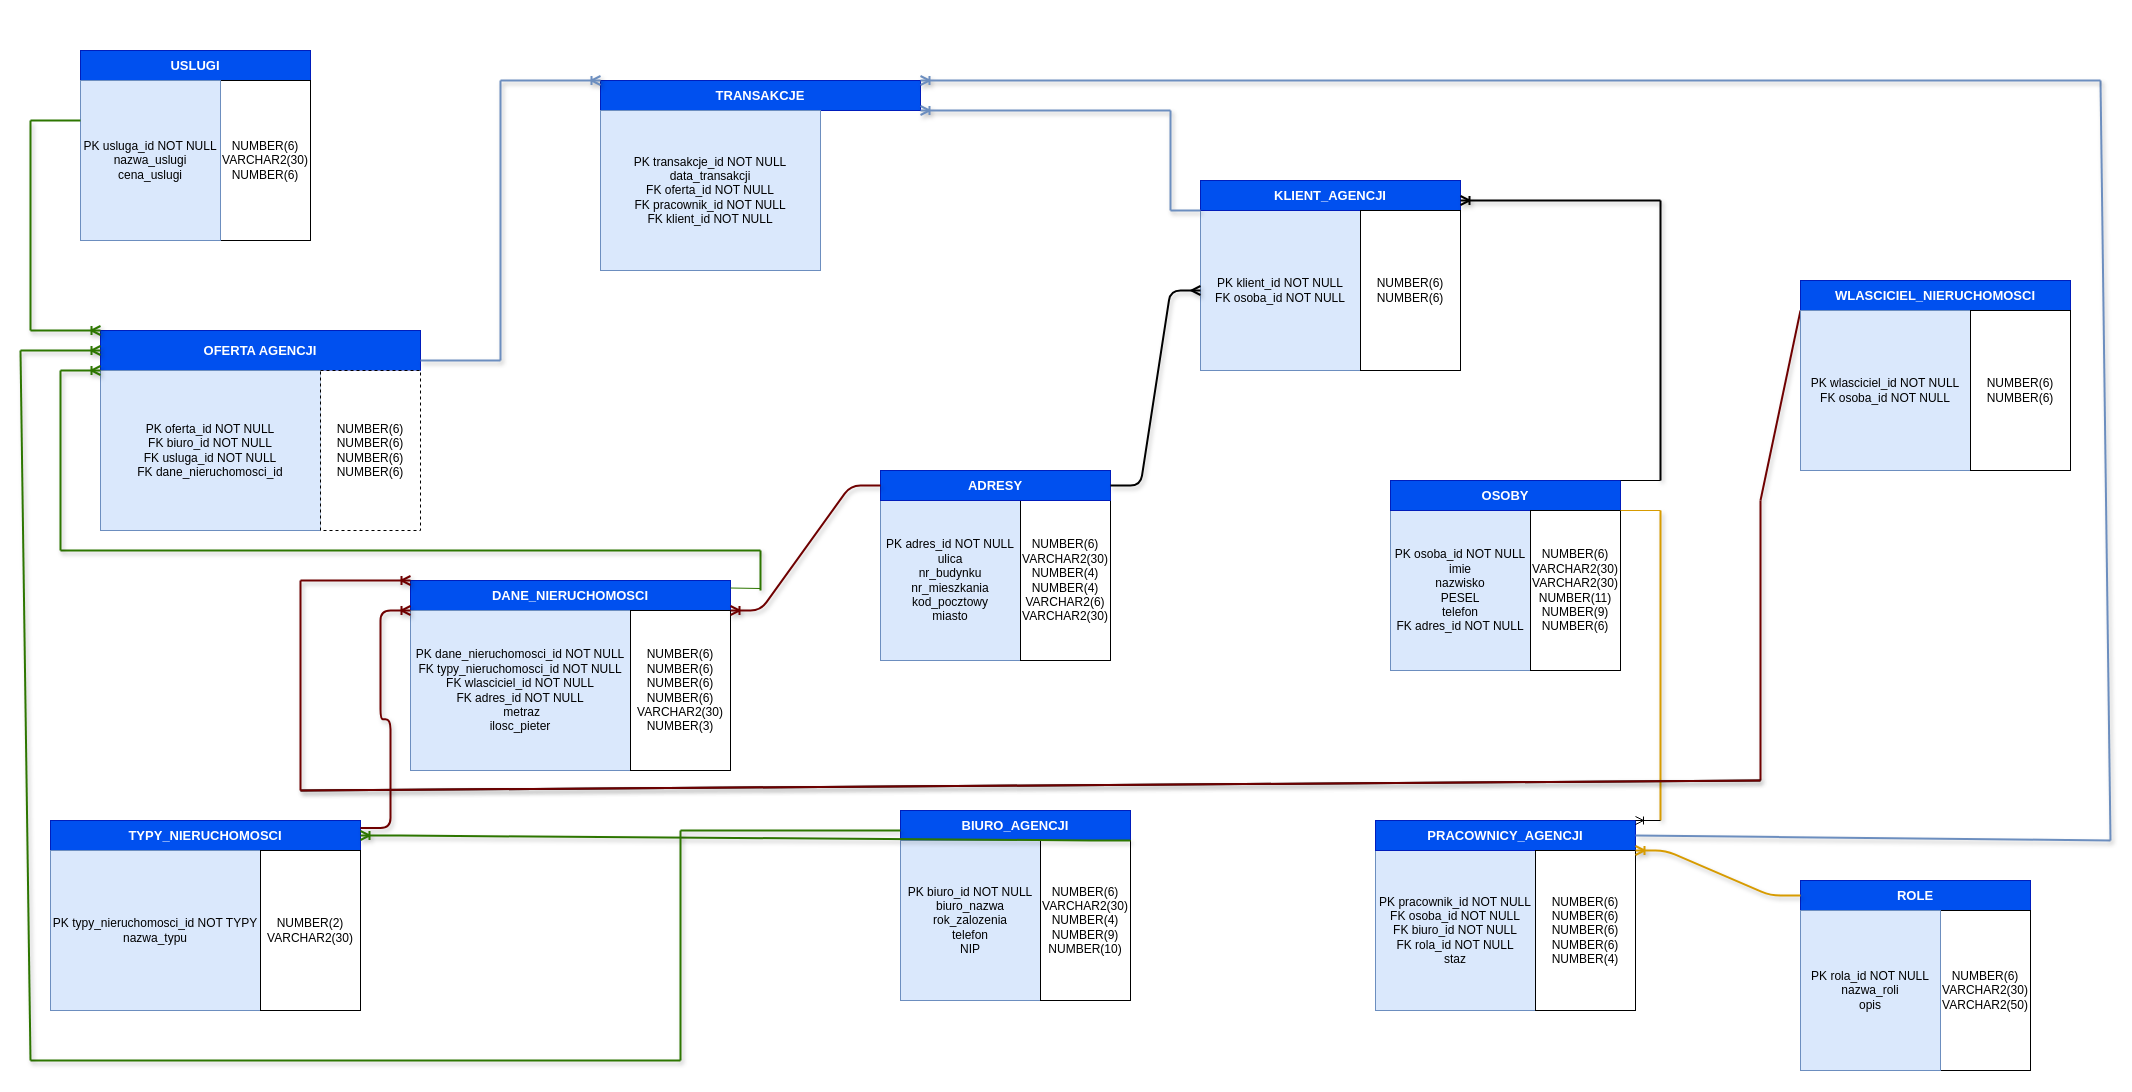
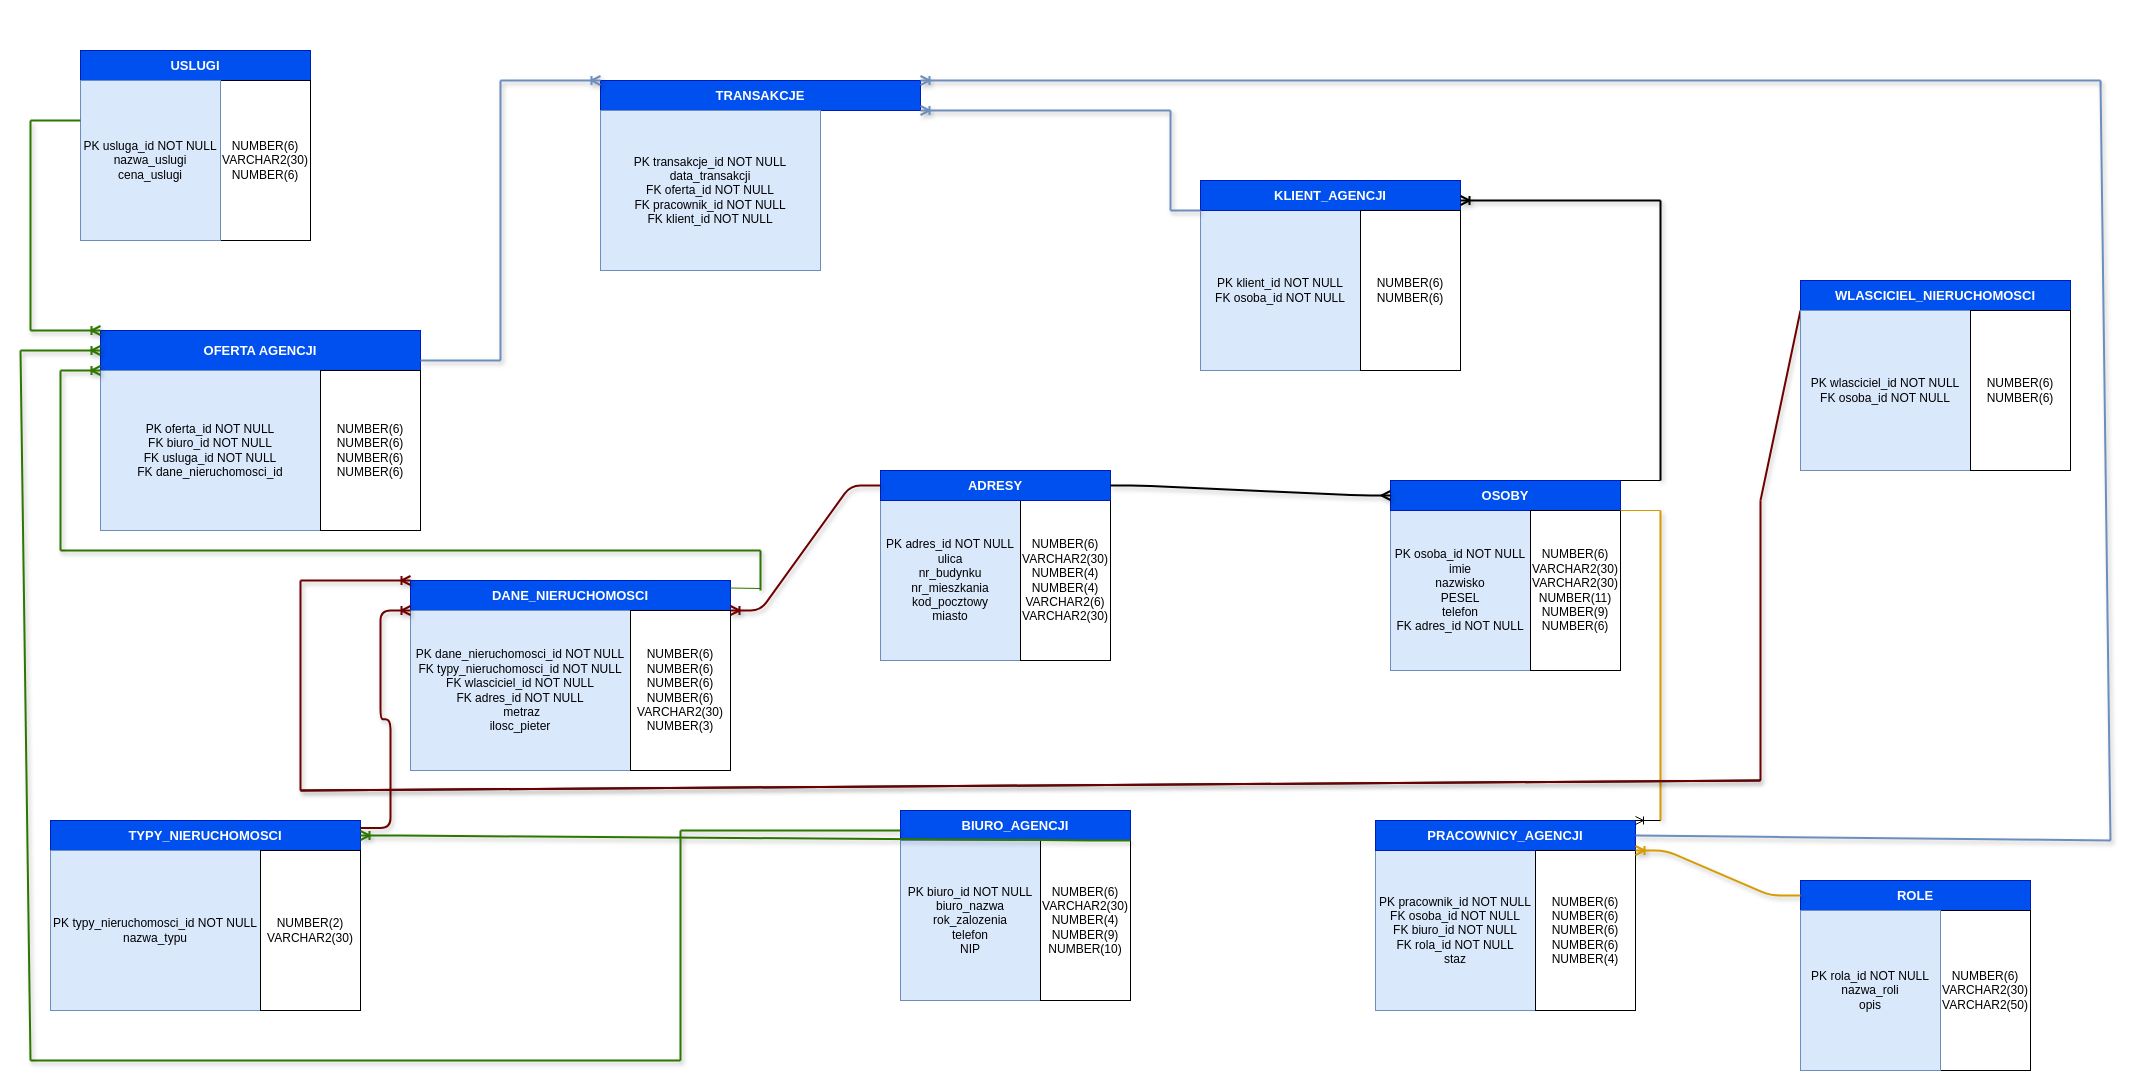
edge "ADRESY" -> "PK klient_id NOT NULL FK osoba_id NOT NULL": now "ADRESY" -> "OSOBY"
node "NUMBER(6) NUMBER(6) NUMBER(6) NUMBER(6)": style dashed -> solid
node "PK typy_nieruchomosci_id NOT TYPY nazwa_typu": label "PK typy_nieruchomosci_id NOT TYPY nazwa_typu" -> "PK typy_nieruchomosci_id NOT NULL nazwa_typu"
